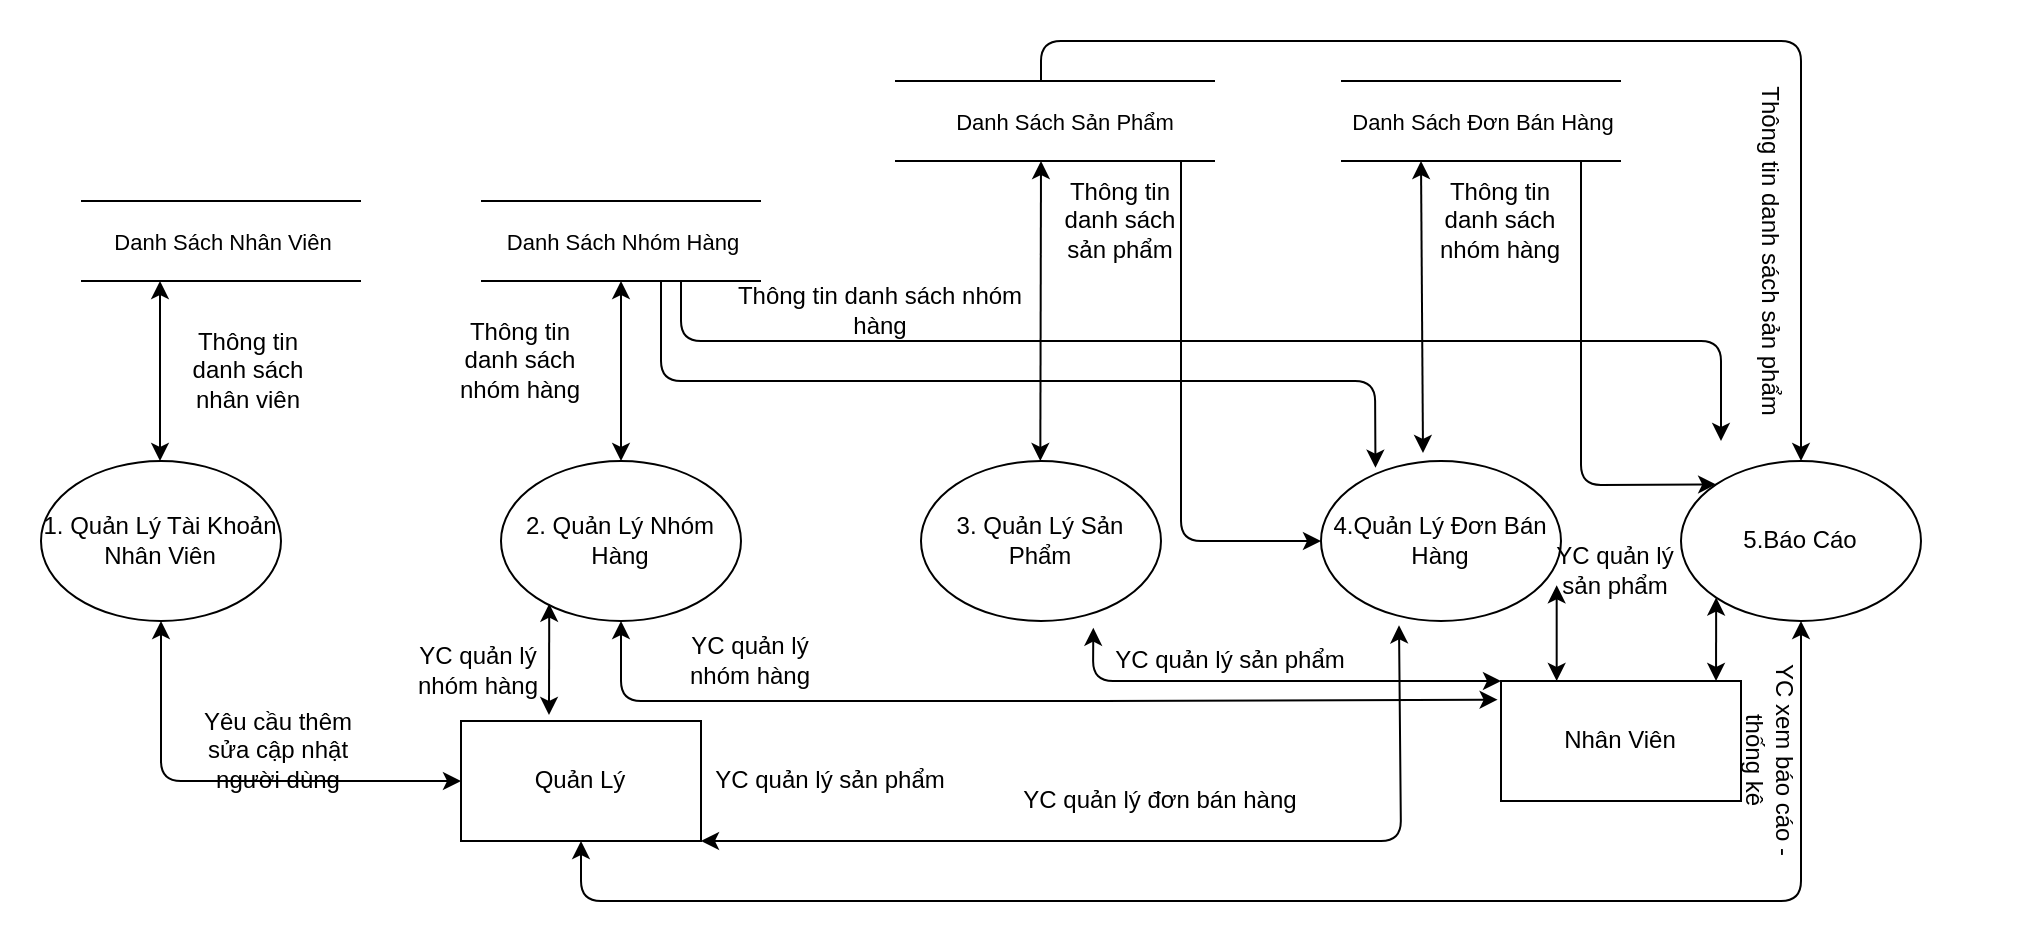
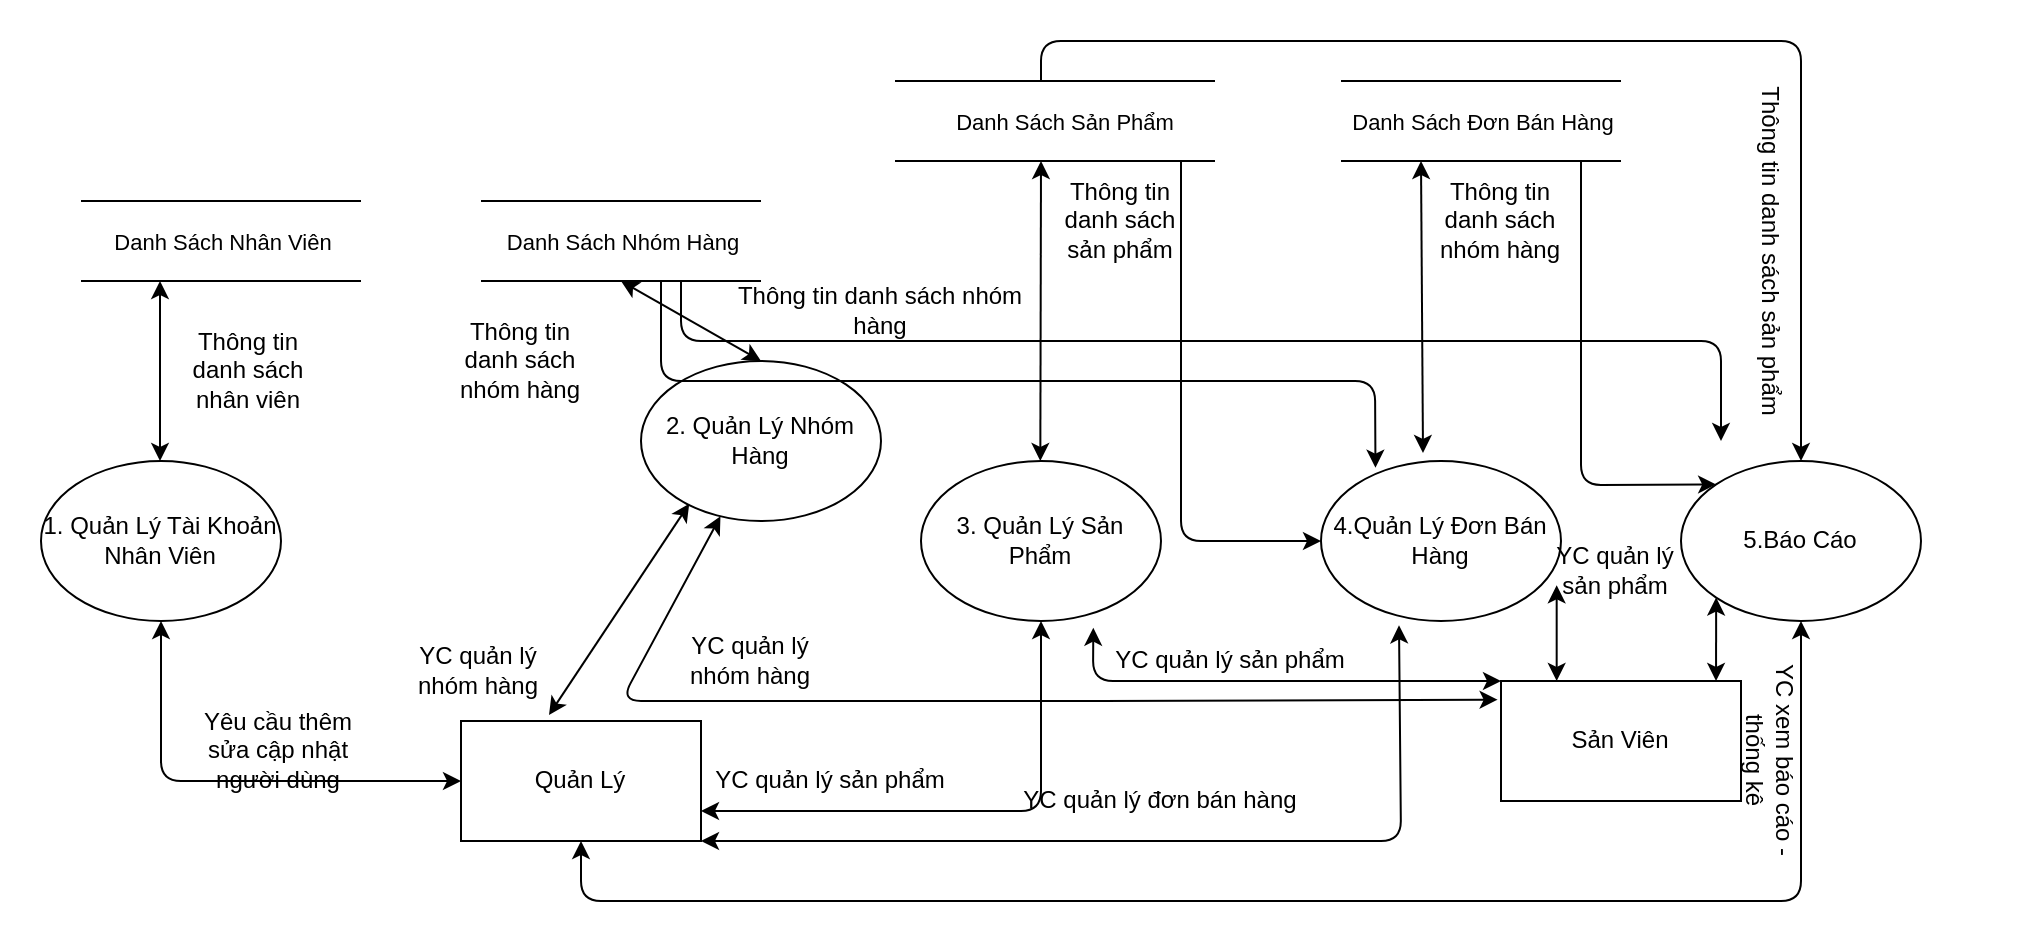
node "2. Quản Lý Nhóm Hàng": moved (621, 541) -> (761, 441)
node "Nhân Viên": label "Nhân Viên" -> "Sản Viên"
edge "3. Quản Lý Sản Phẩm" -- "Quản Lý": added
